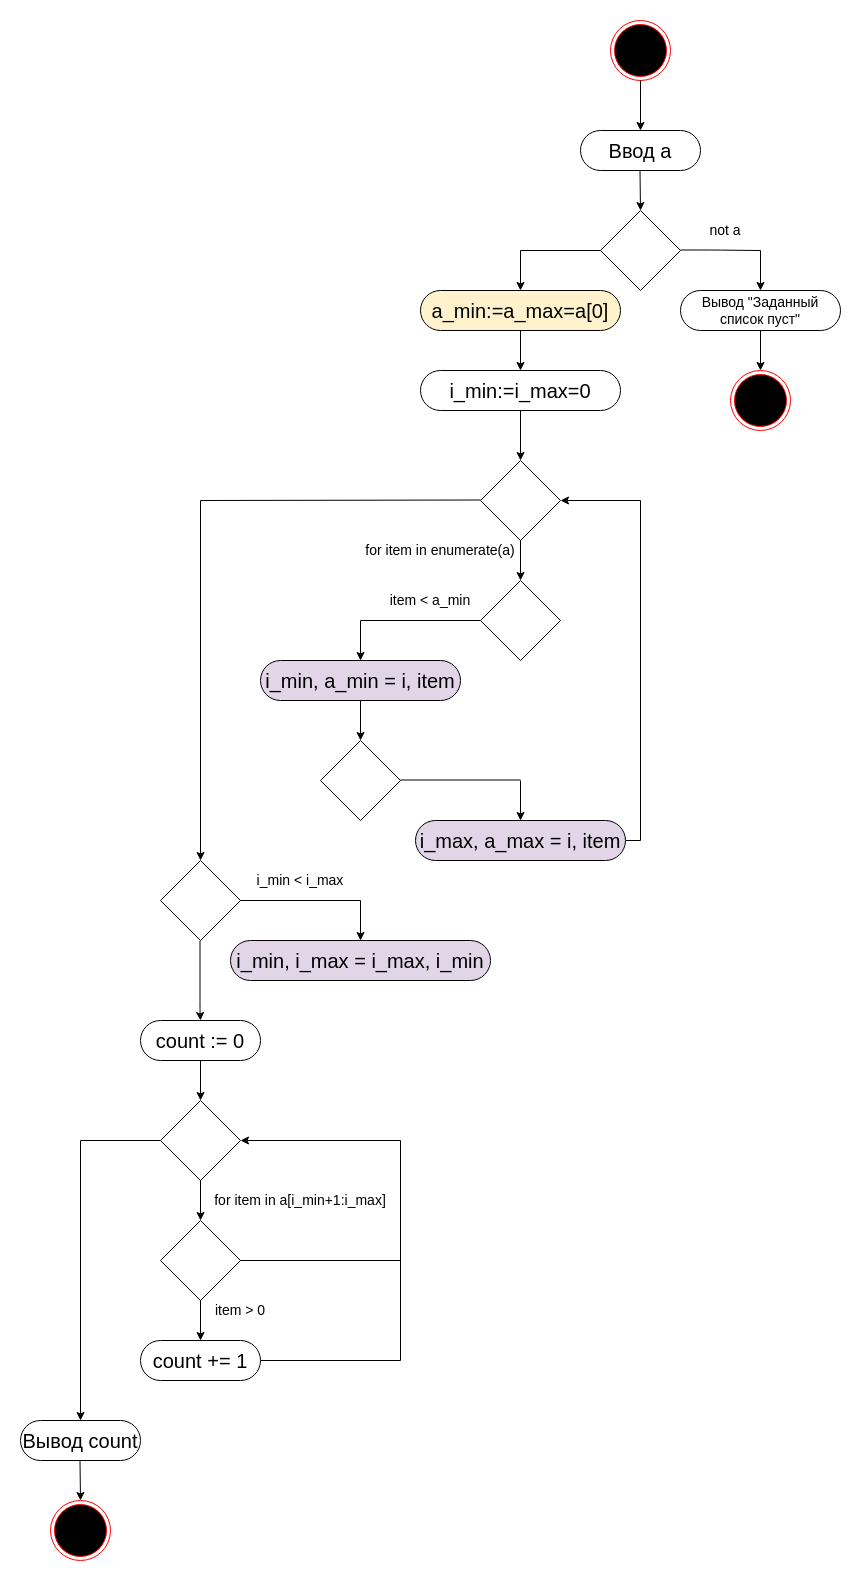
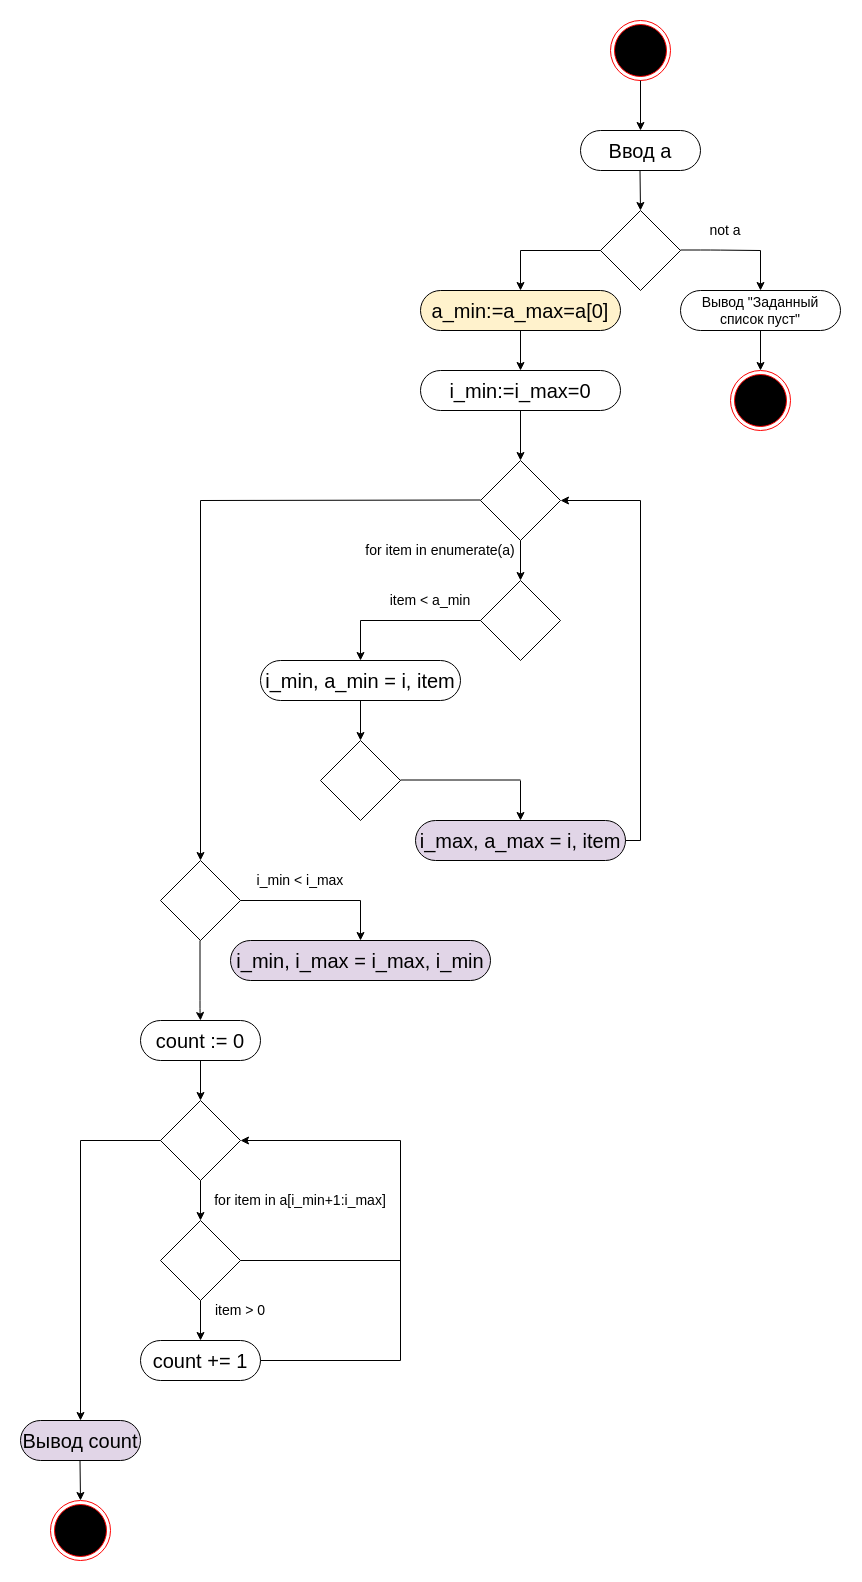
node "i_min, a_min = i, item": fillcolor #e1d5e7 -> #ffffff
node "Вывод count": fillcolor #ffffff -> #e1d5e7
